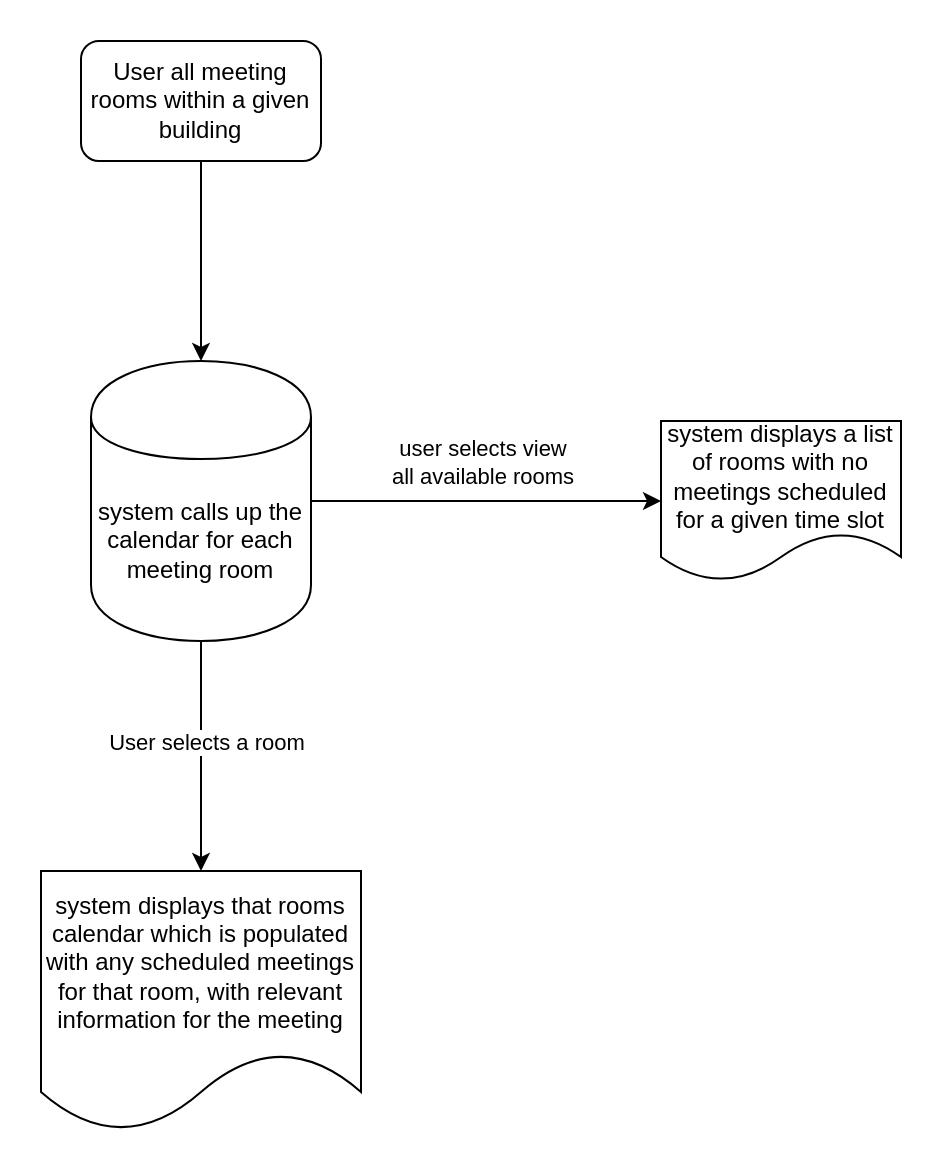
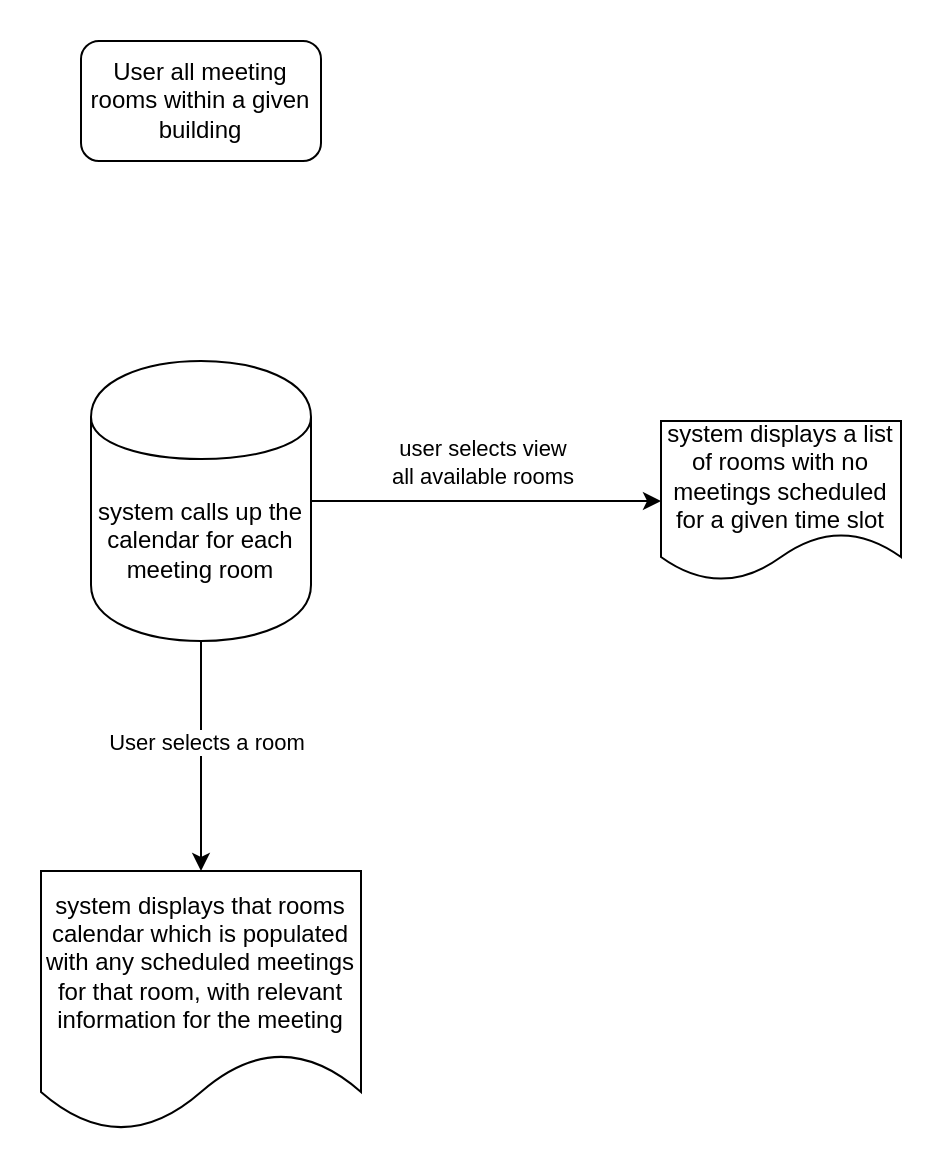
edge "User all meeting rooms within a given building" -> "system calls up the calendar for each meeting room": removed
